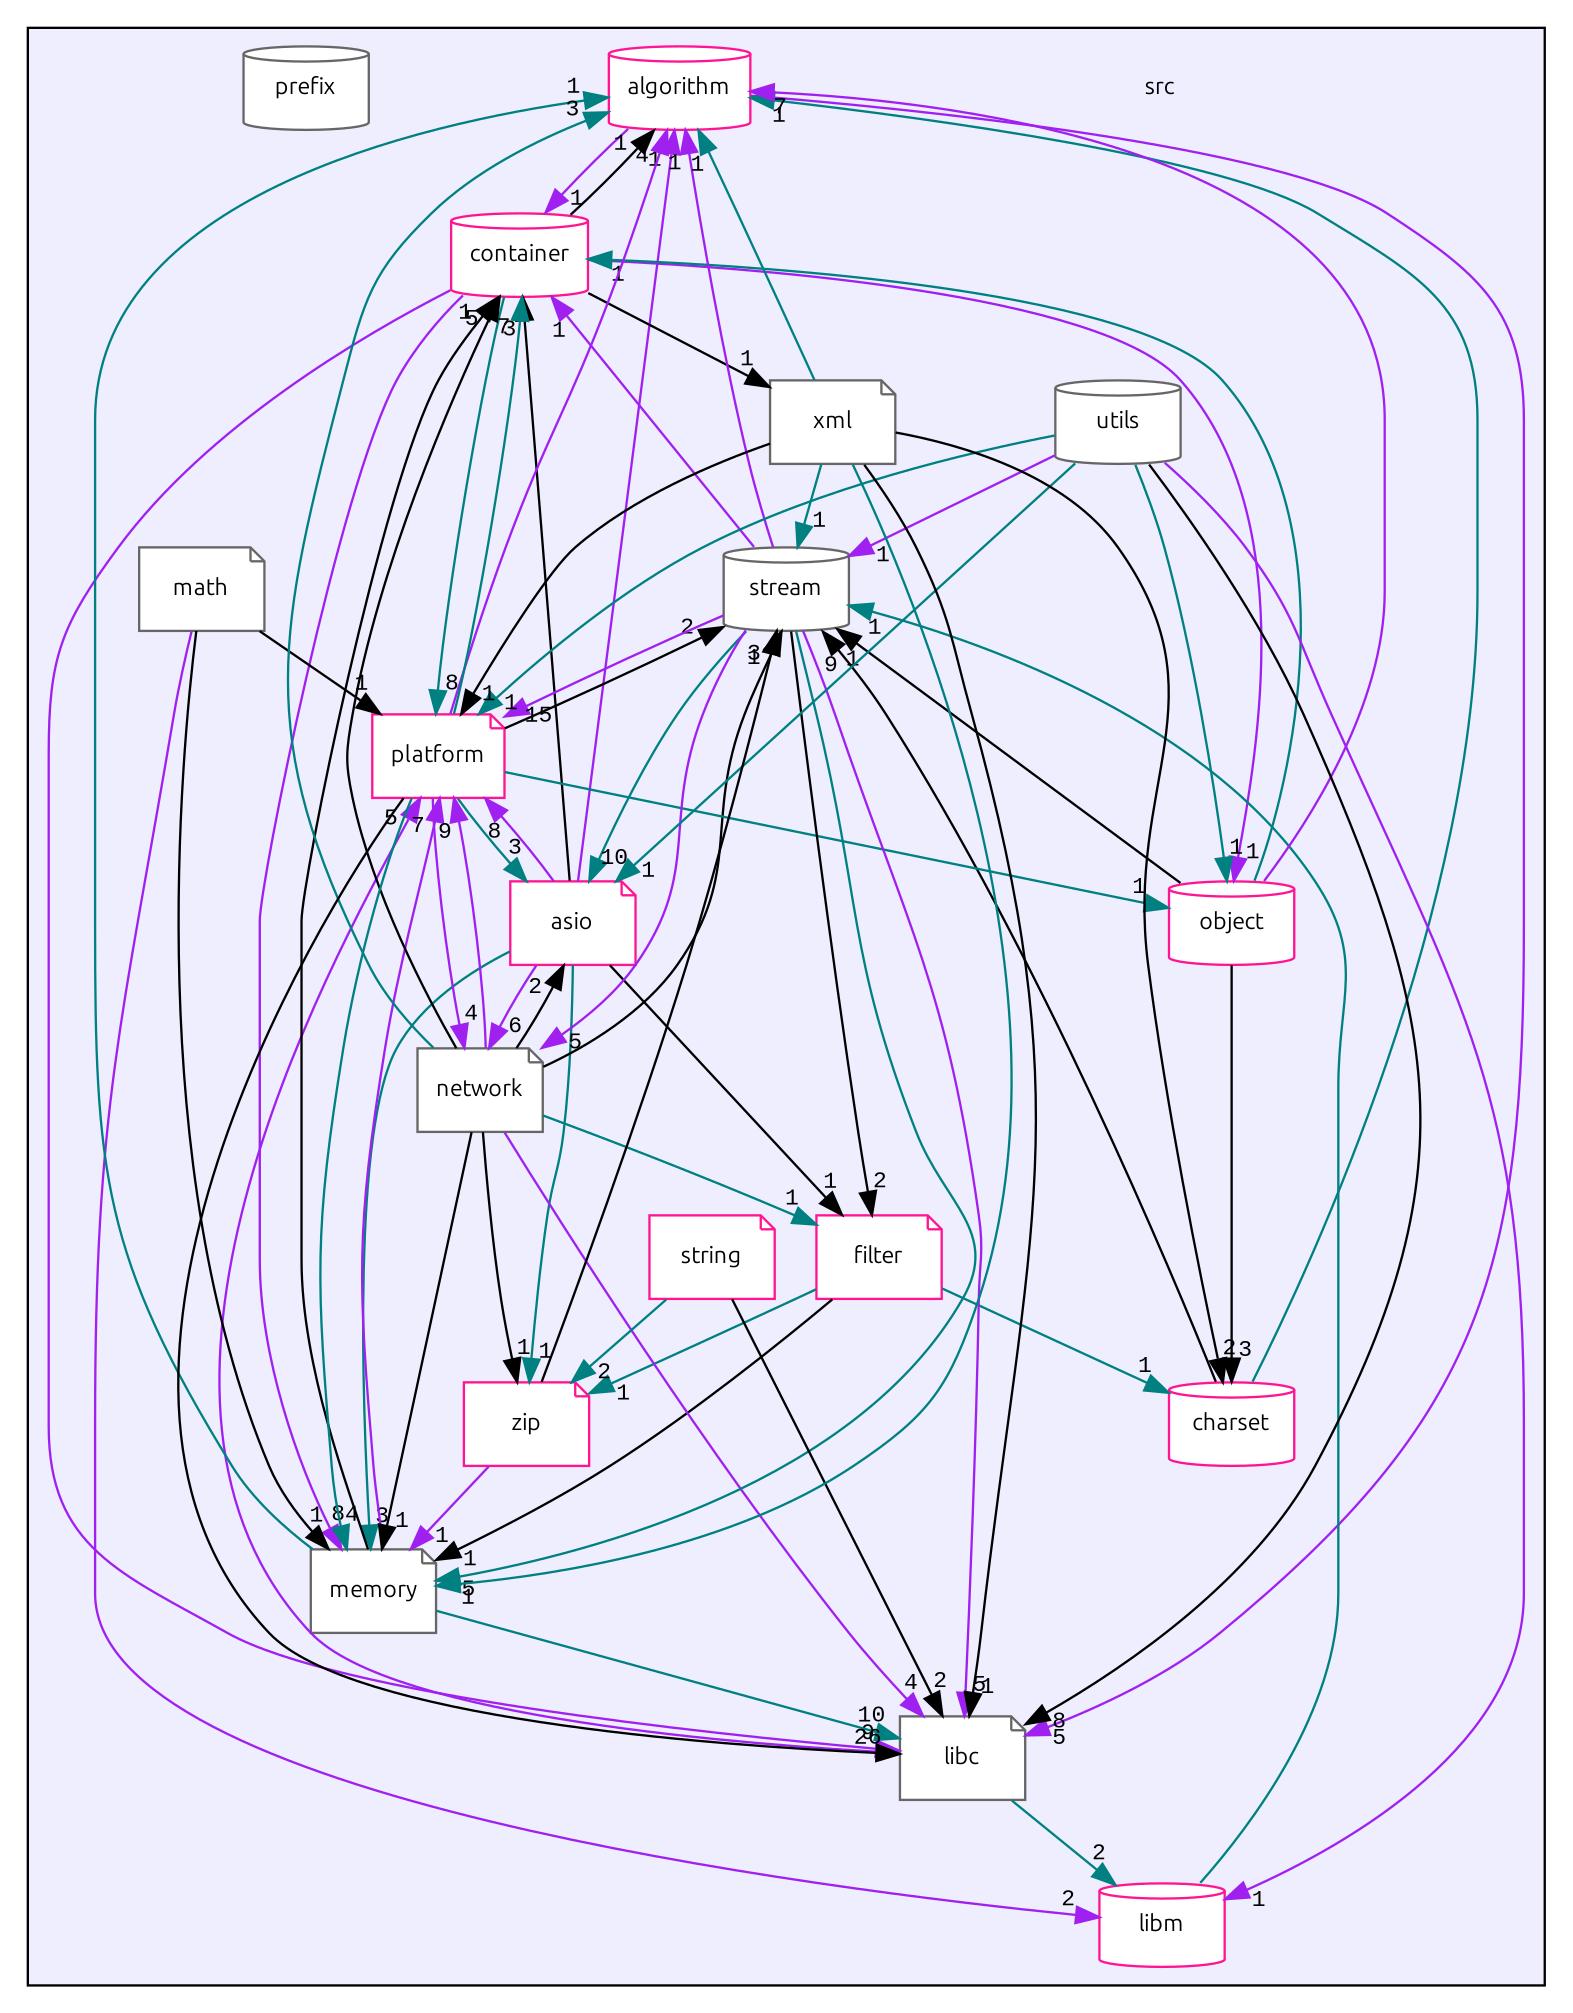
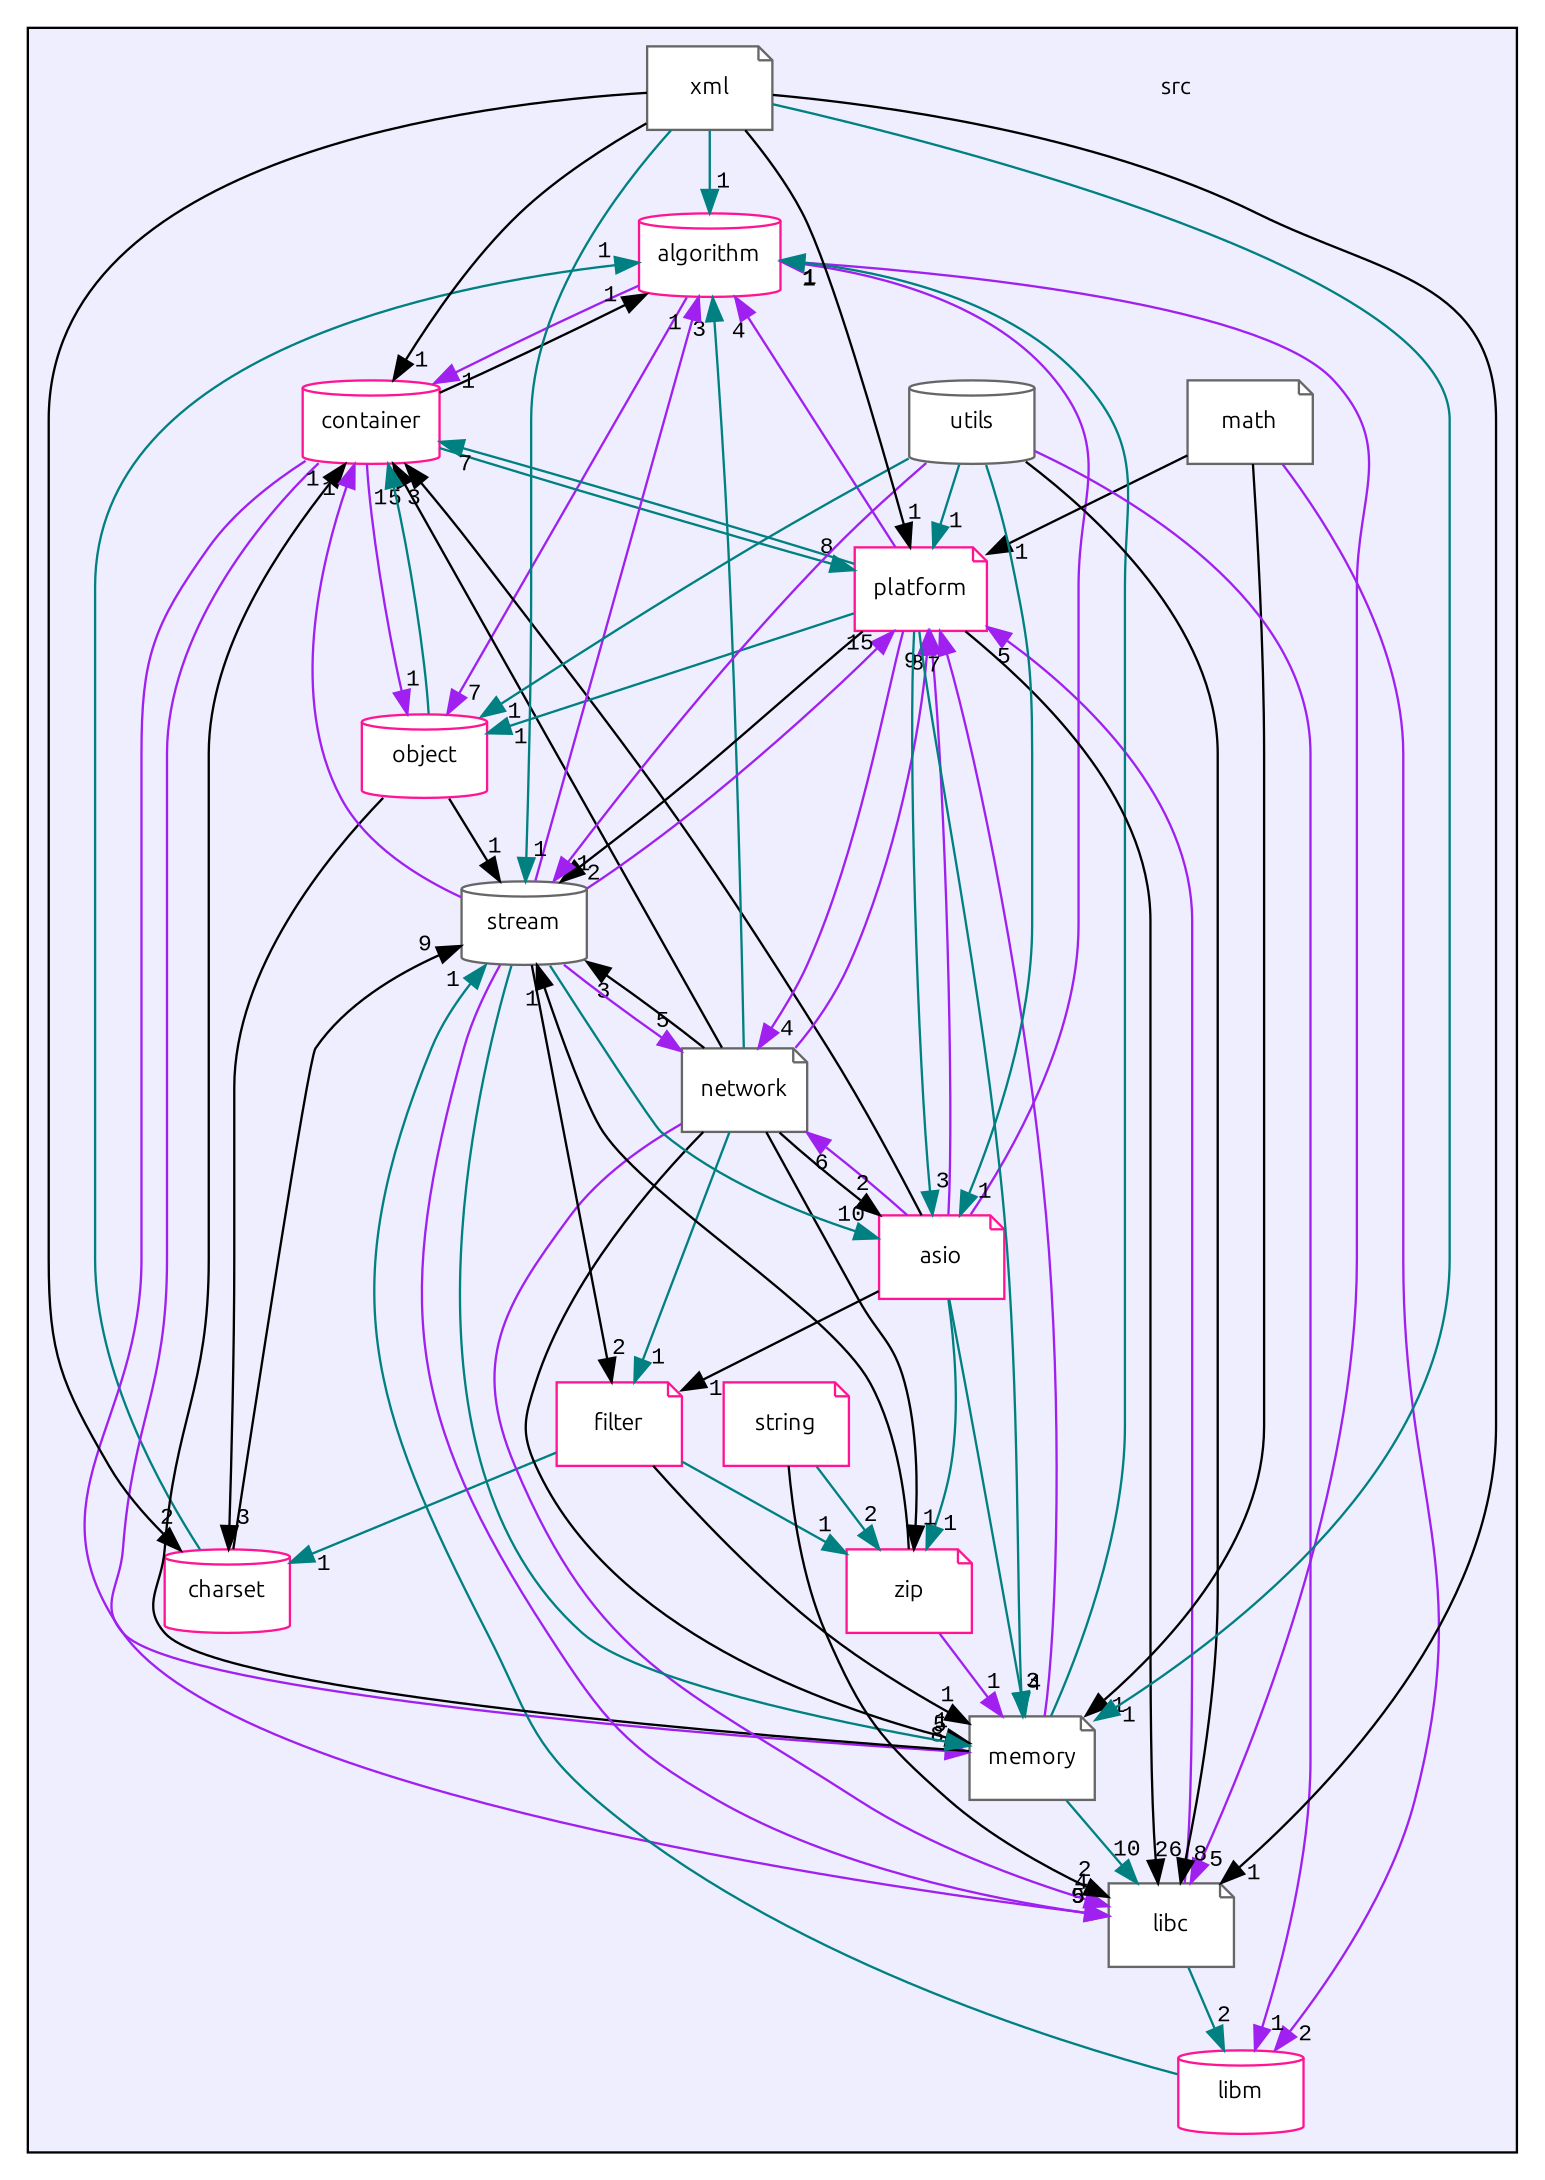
node "prefix": removed
edge "object" -> "algorithm": reversed
edge "container" -> "xml": reversed
